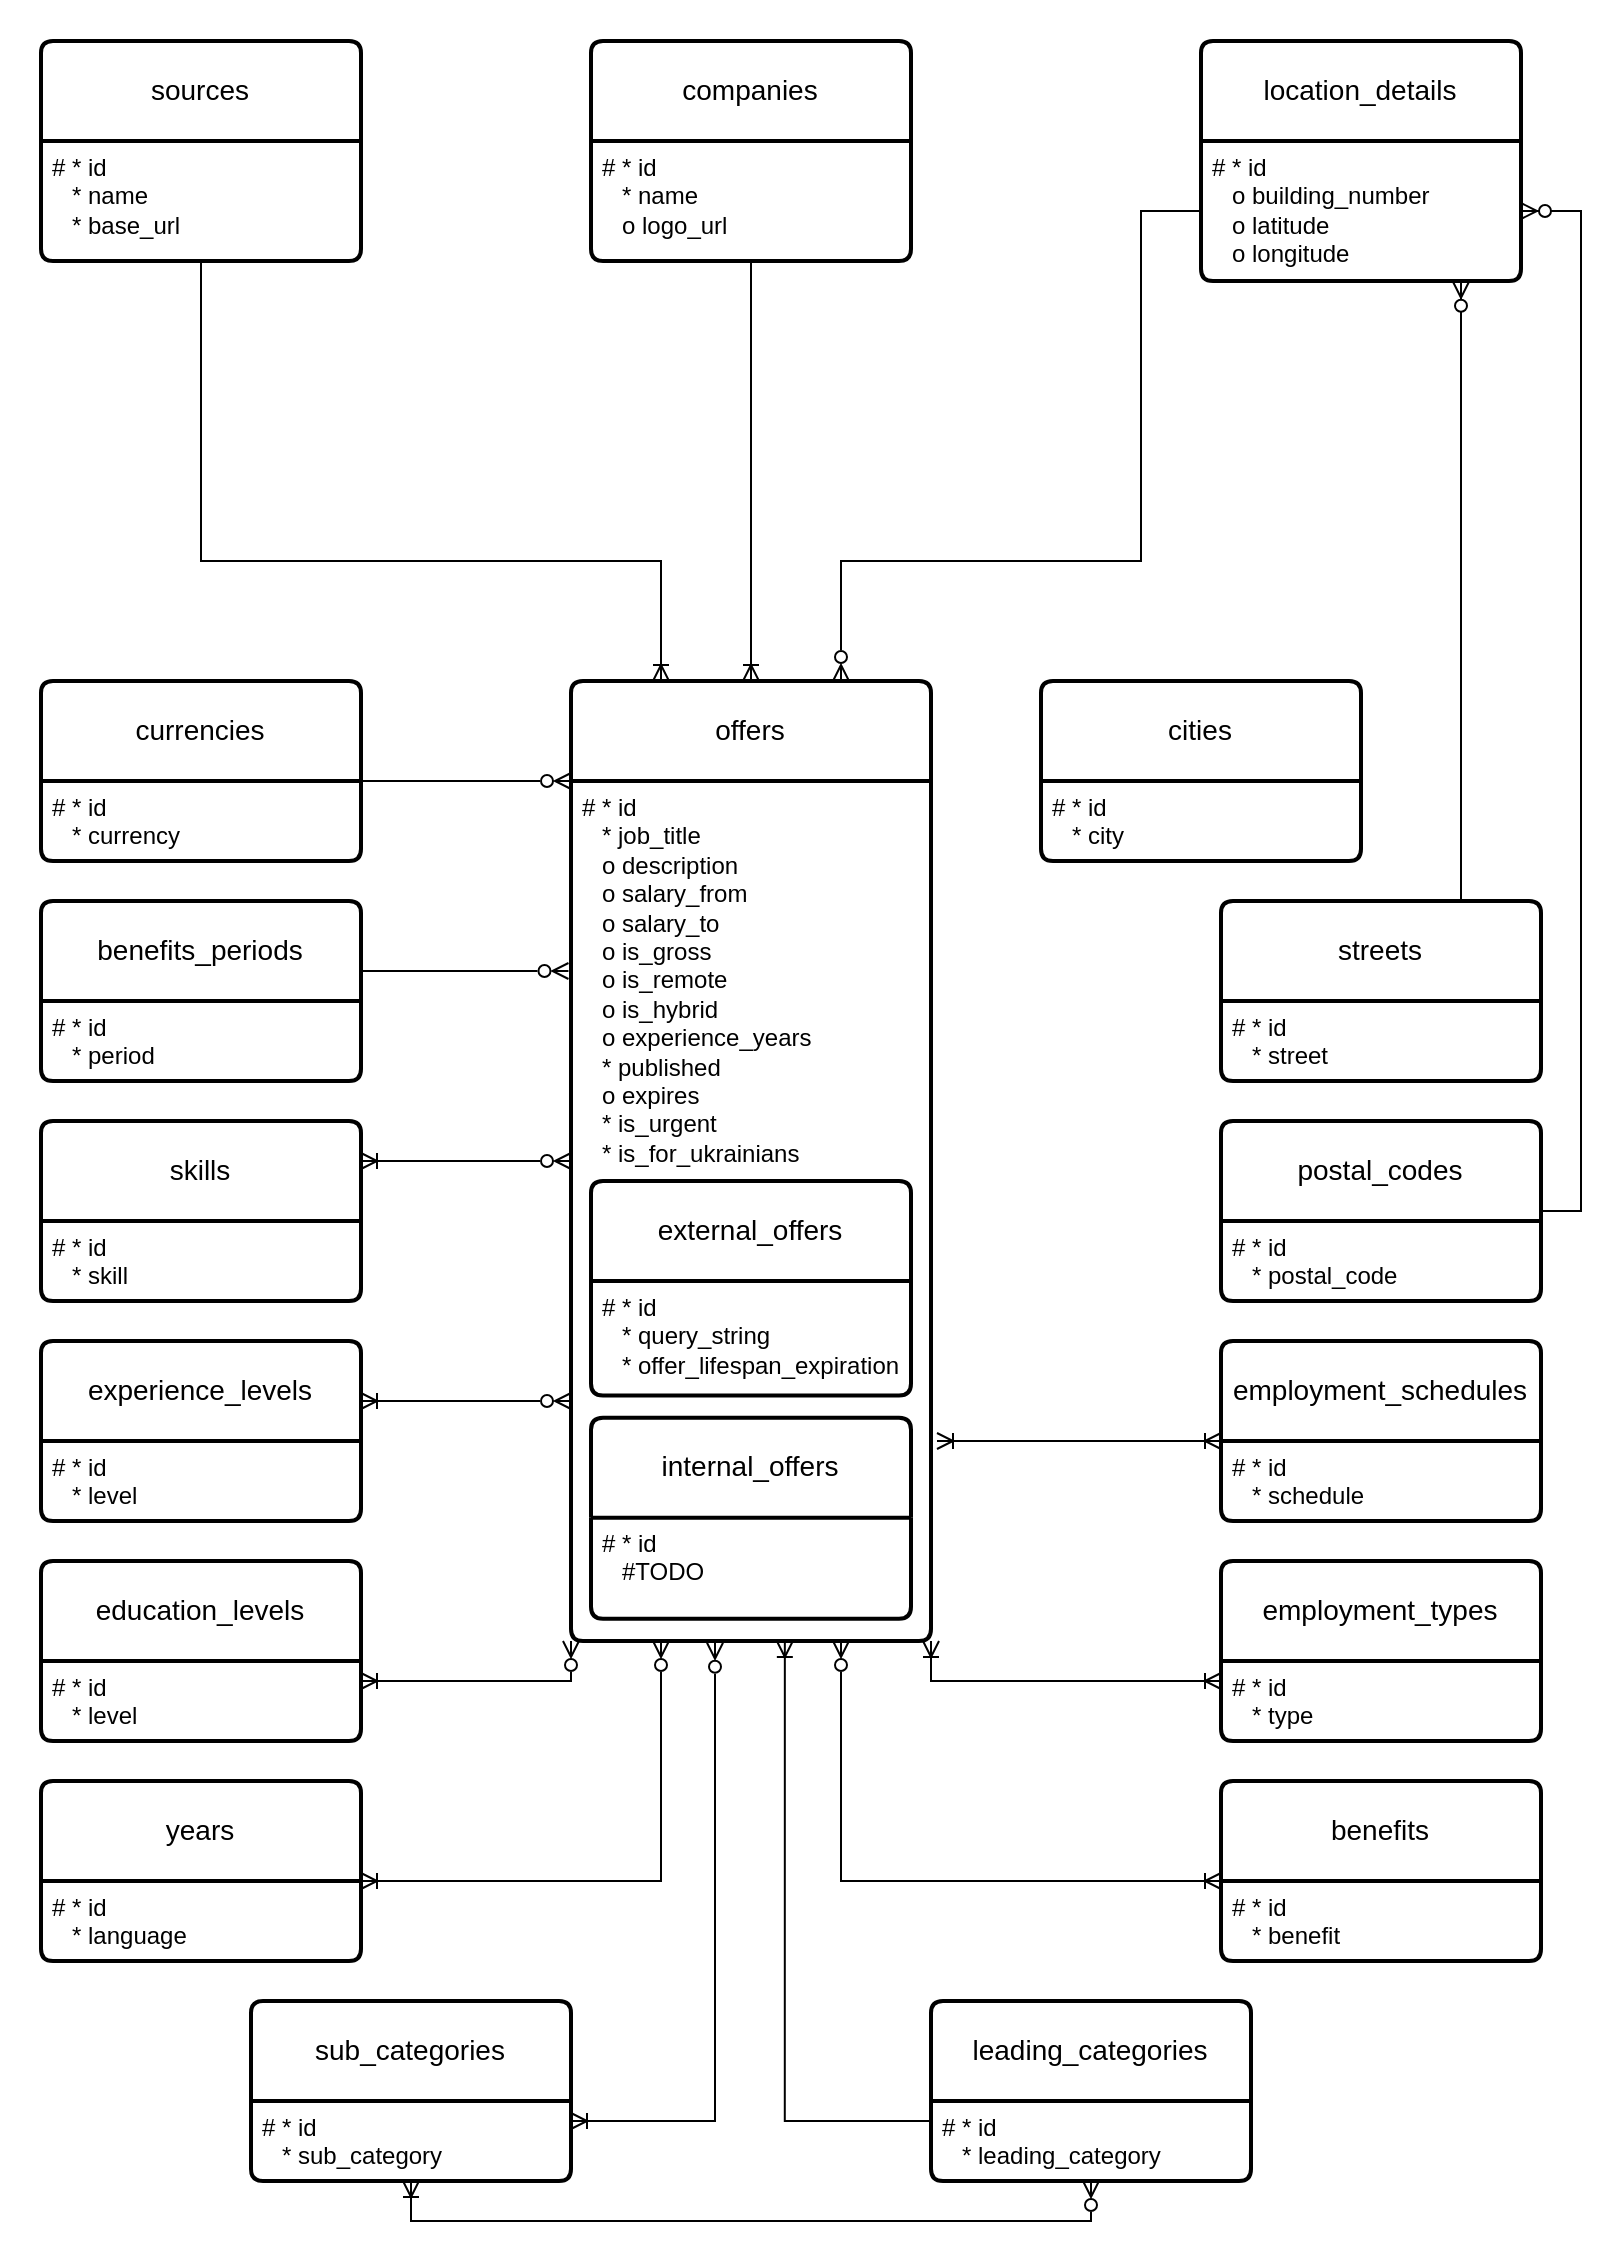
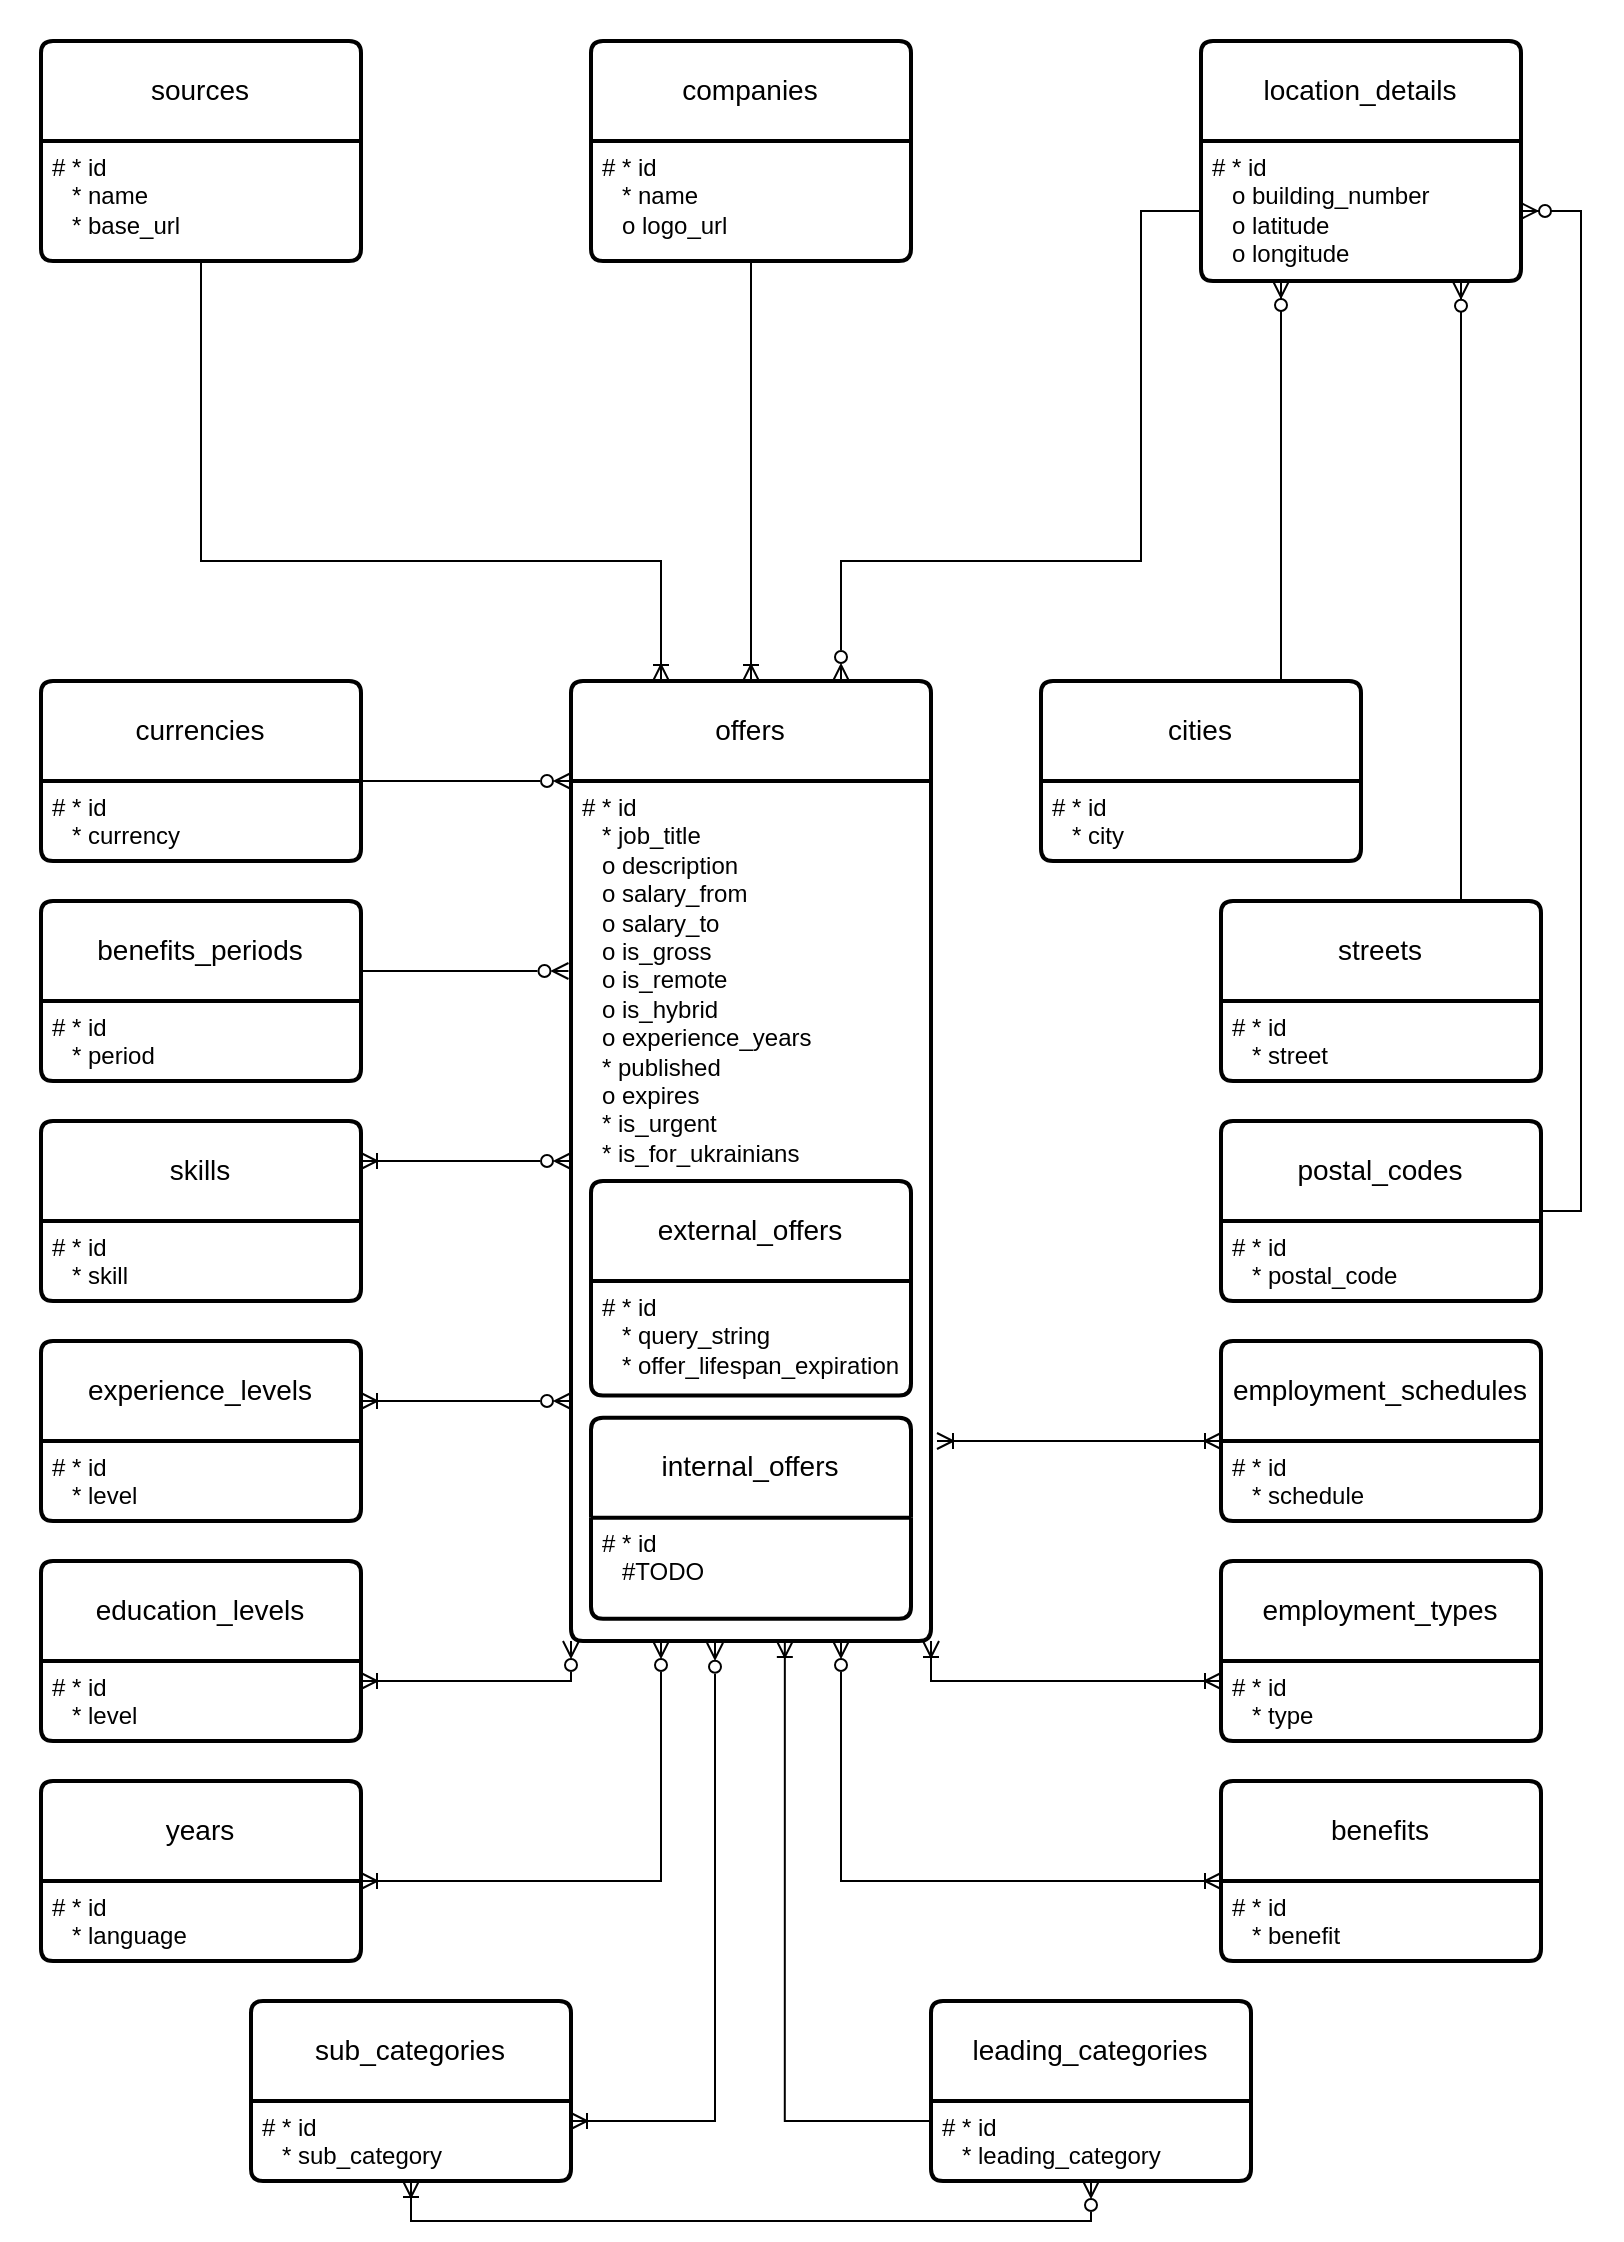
edge "cities" -> "# * id o building_number o latitude o longitude": added
